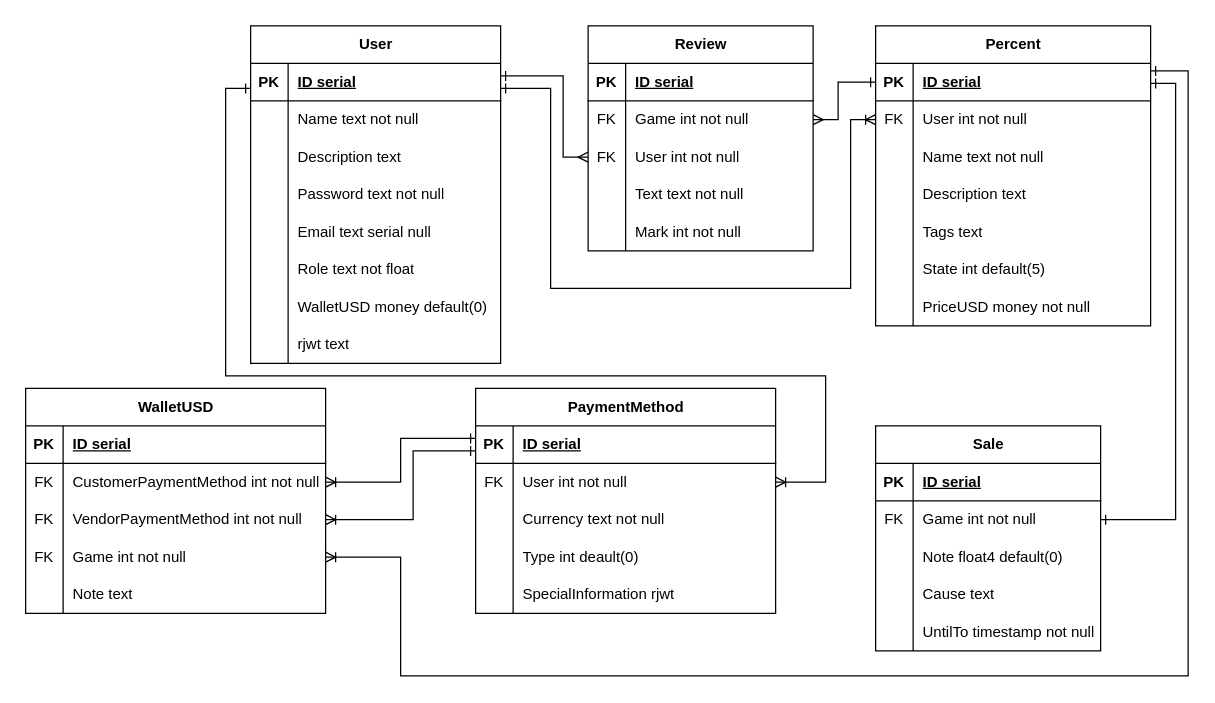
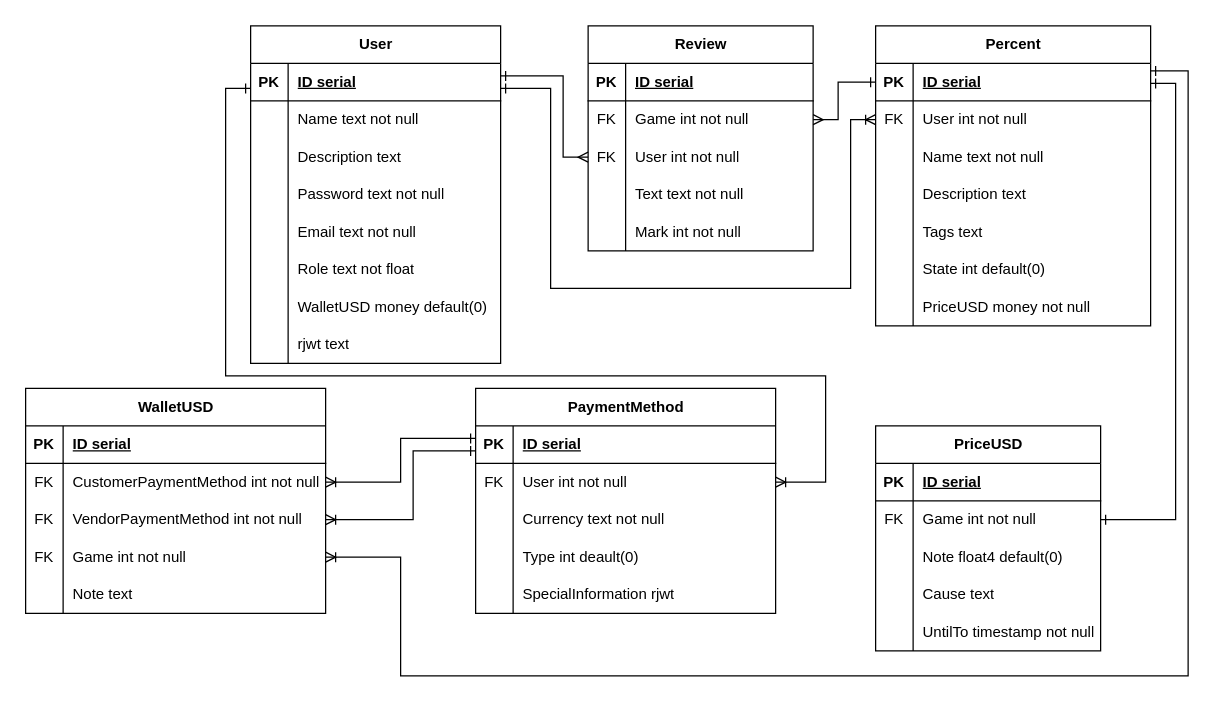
node "Email text serial null": label "Email text serial null" -> "Email text not null"
node "State int default(5)": label "State int default(5)" -> "State int default(0)"
node "Sale": label "Sale" -> "PriceUSD"
